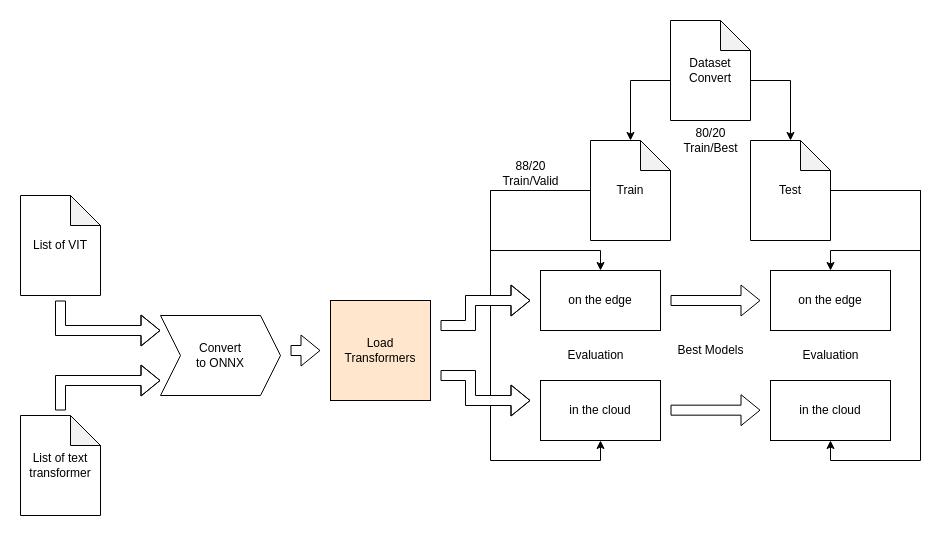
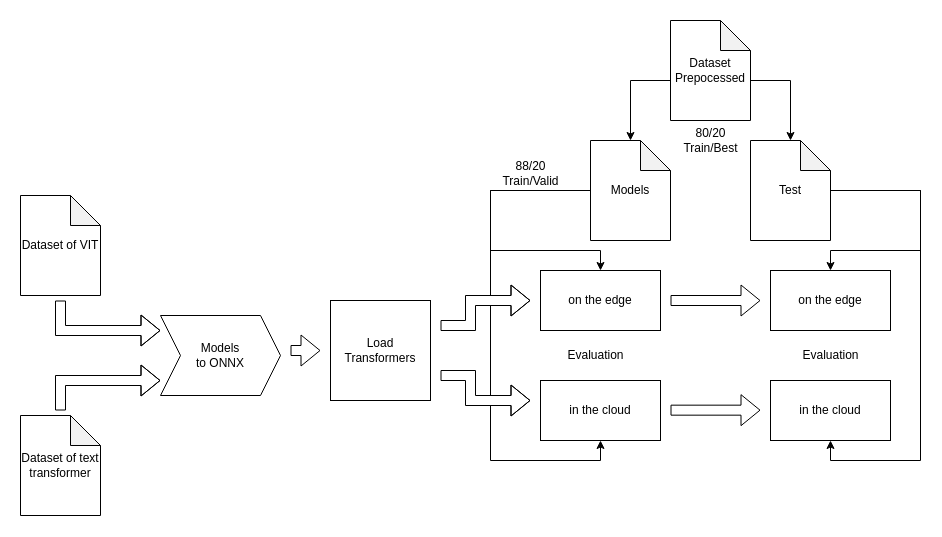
node "Dataset Convert": label "Dataset Convert" -> "Dataset Prepocessed"
node "Train": label "Train" -> "Models"
node "List of VIT": label "List of VIT" -> "Dataset of VIT"
node "Load Transformers": fillcolor #ffe6cc -> #ffffff
node "Best Models": removed
node "Convert to ONNX": label "Convert to ONNX" -> "Models to ONNX"
node "List of text transformer": label "List of text transformer" -> "Dataset of text transformer"
